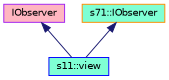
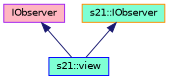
node "s71::IObserver": label "s71::IObserver" -> "s21::IObserver"
node "s11::view": label "s11::view" -> "s21::view"
